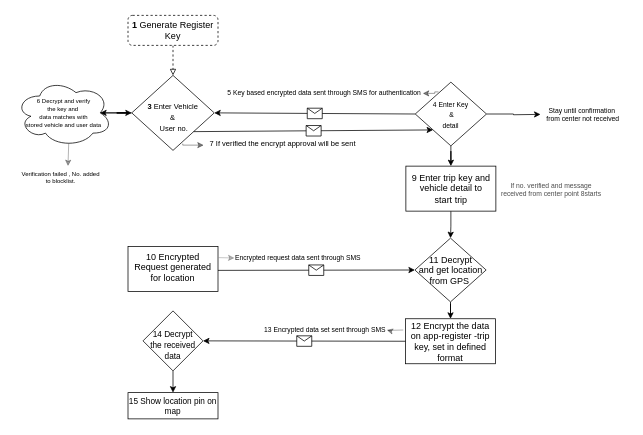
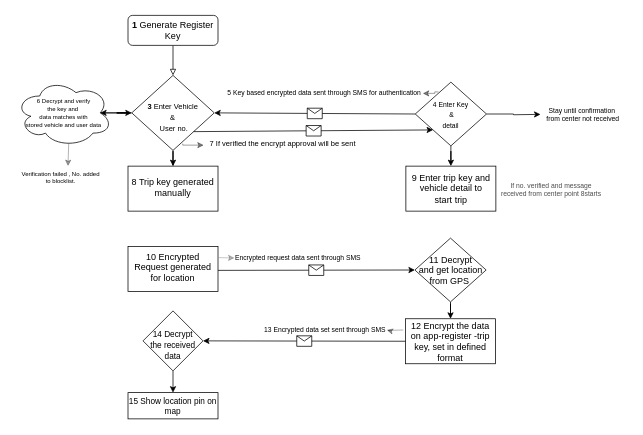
node "1 Generate Register Key": style dashed -> solid
edge "1 Generate Register Key" -> "3 Enter Vehicle & User no.": style dashed -> solid
edge "3 Enter Vehicle & User no." -> "8 Trip key generated manually": added
node "8 Trip key generated manually": added
edge "9 Enter trip key and vehicle detail to start trip" -> "11 Decrypt and get location from GPS": removed
